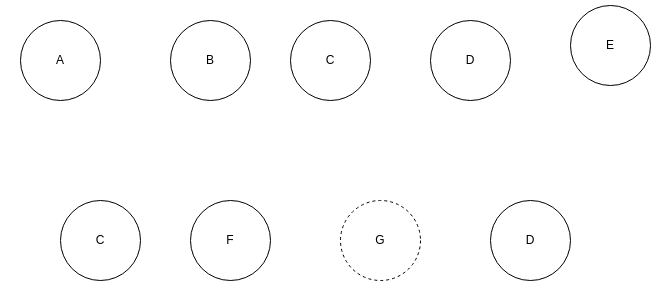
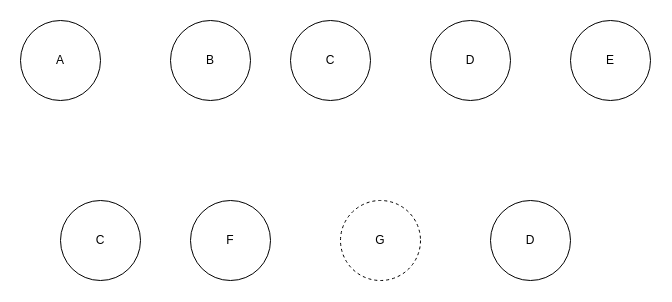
node "E": moved (611, 46) -> (611, 61)
